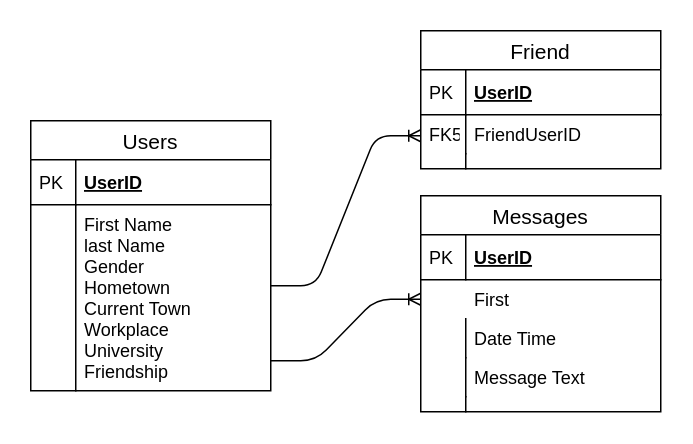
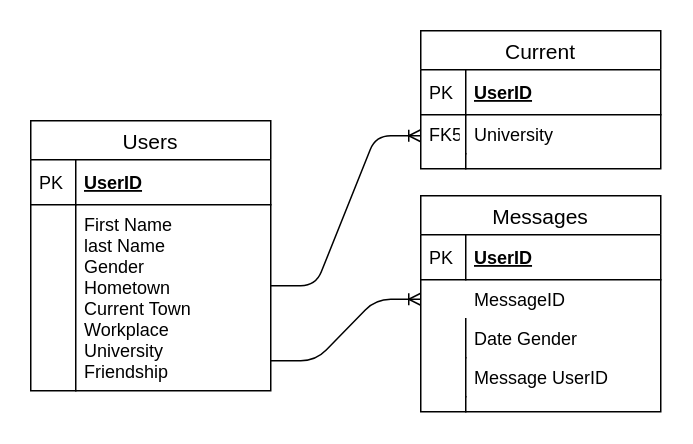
node "Friend": label "Friend" -> "Current"
node "FriendUserID": label "FriendUserID" -> "University"
node "First": label "First" -> "MessageID"
node "Date Time": label "Date Time" -> "Date Gender"
node "Message Text": label "Message Text" -> "Message UserID"
